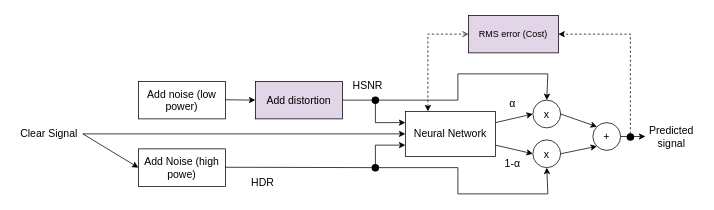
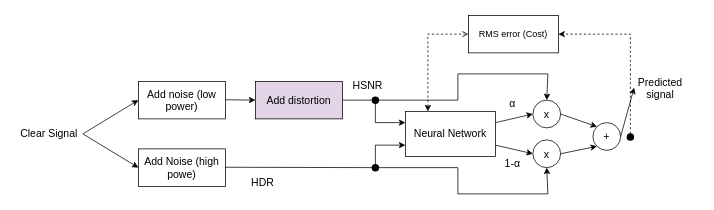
node "RMS error (Cost)": fillcolor #e1d5e7 -> #ffffff
edge "Clear Signal" -> "Neural Network": now "Clear Signal" -> "Add noise (low power)"
node "Predicted signal": moved (672, 137) -> (660, 88)
